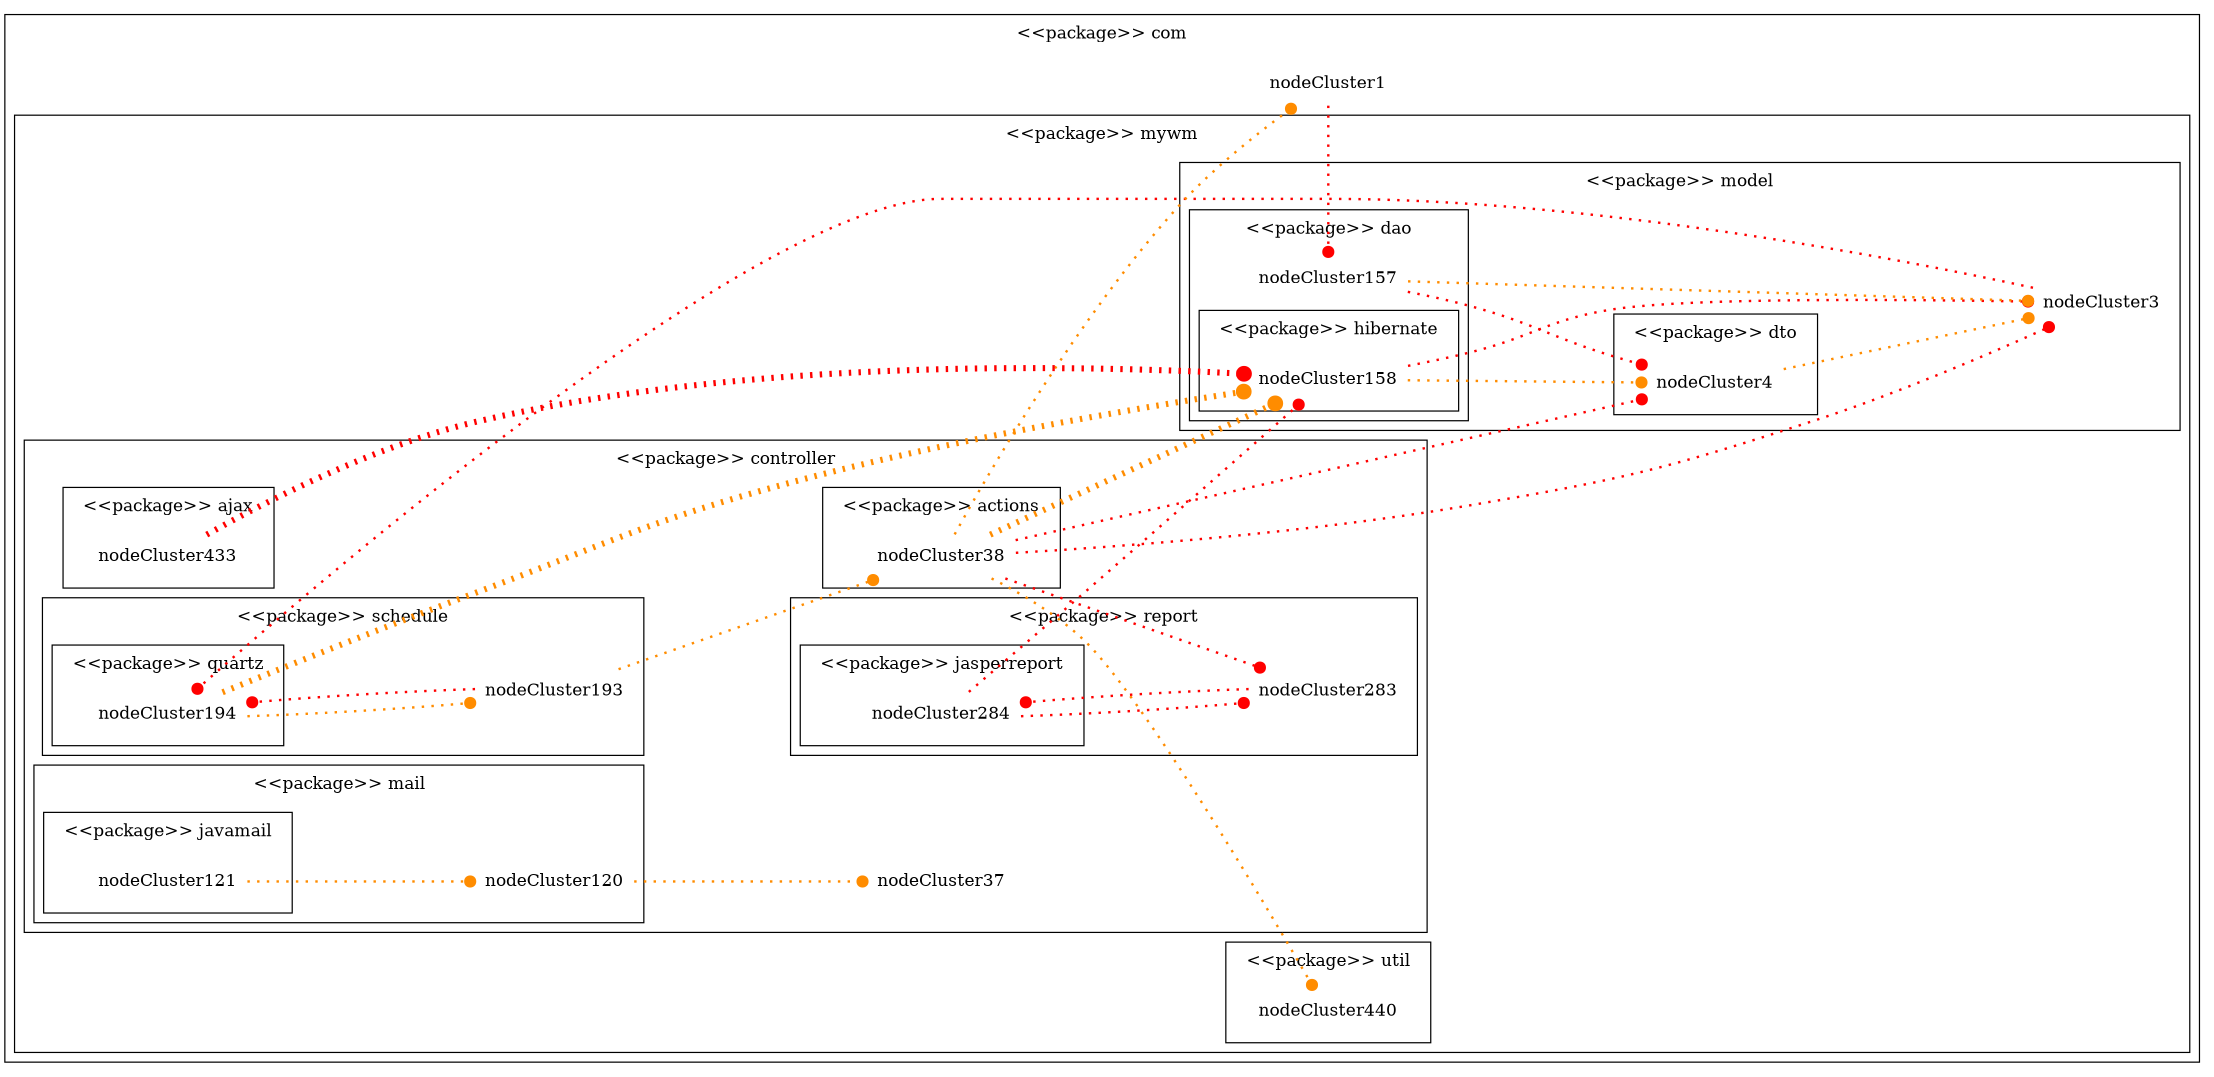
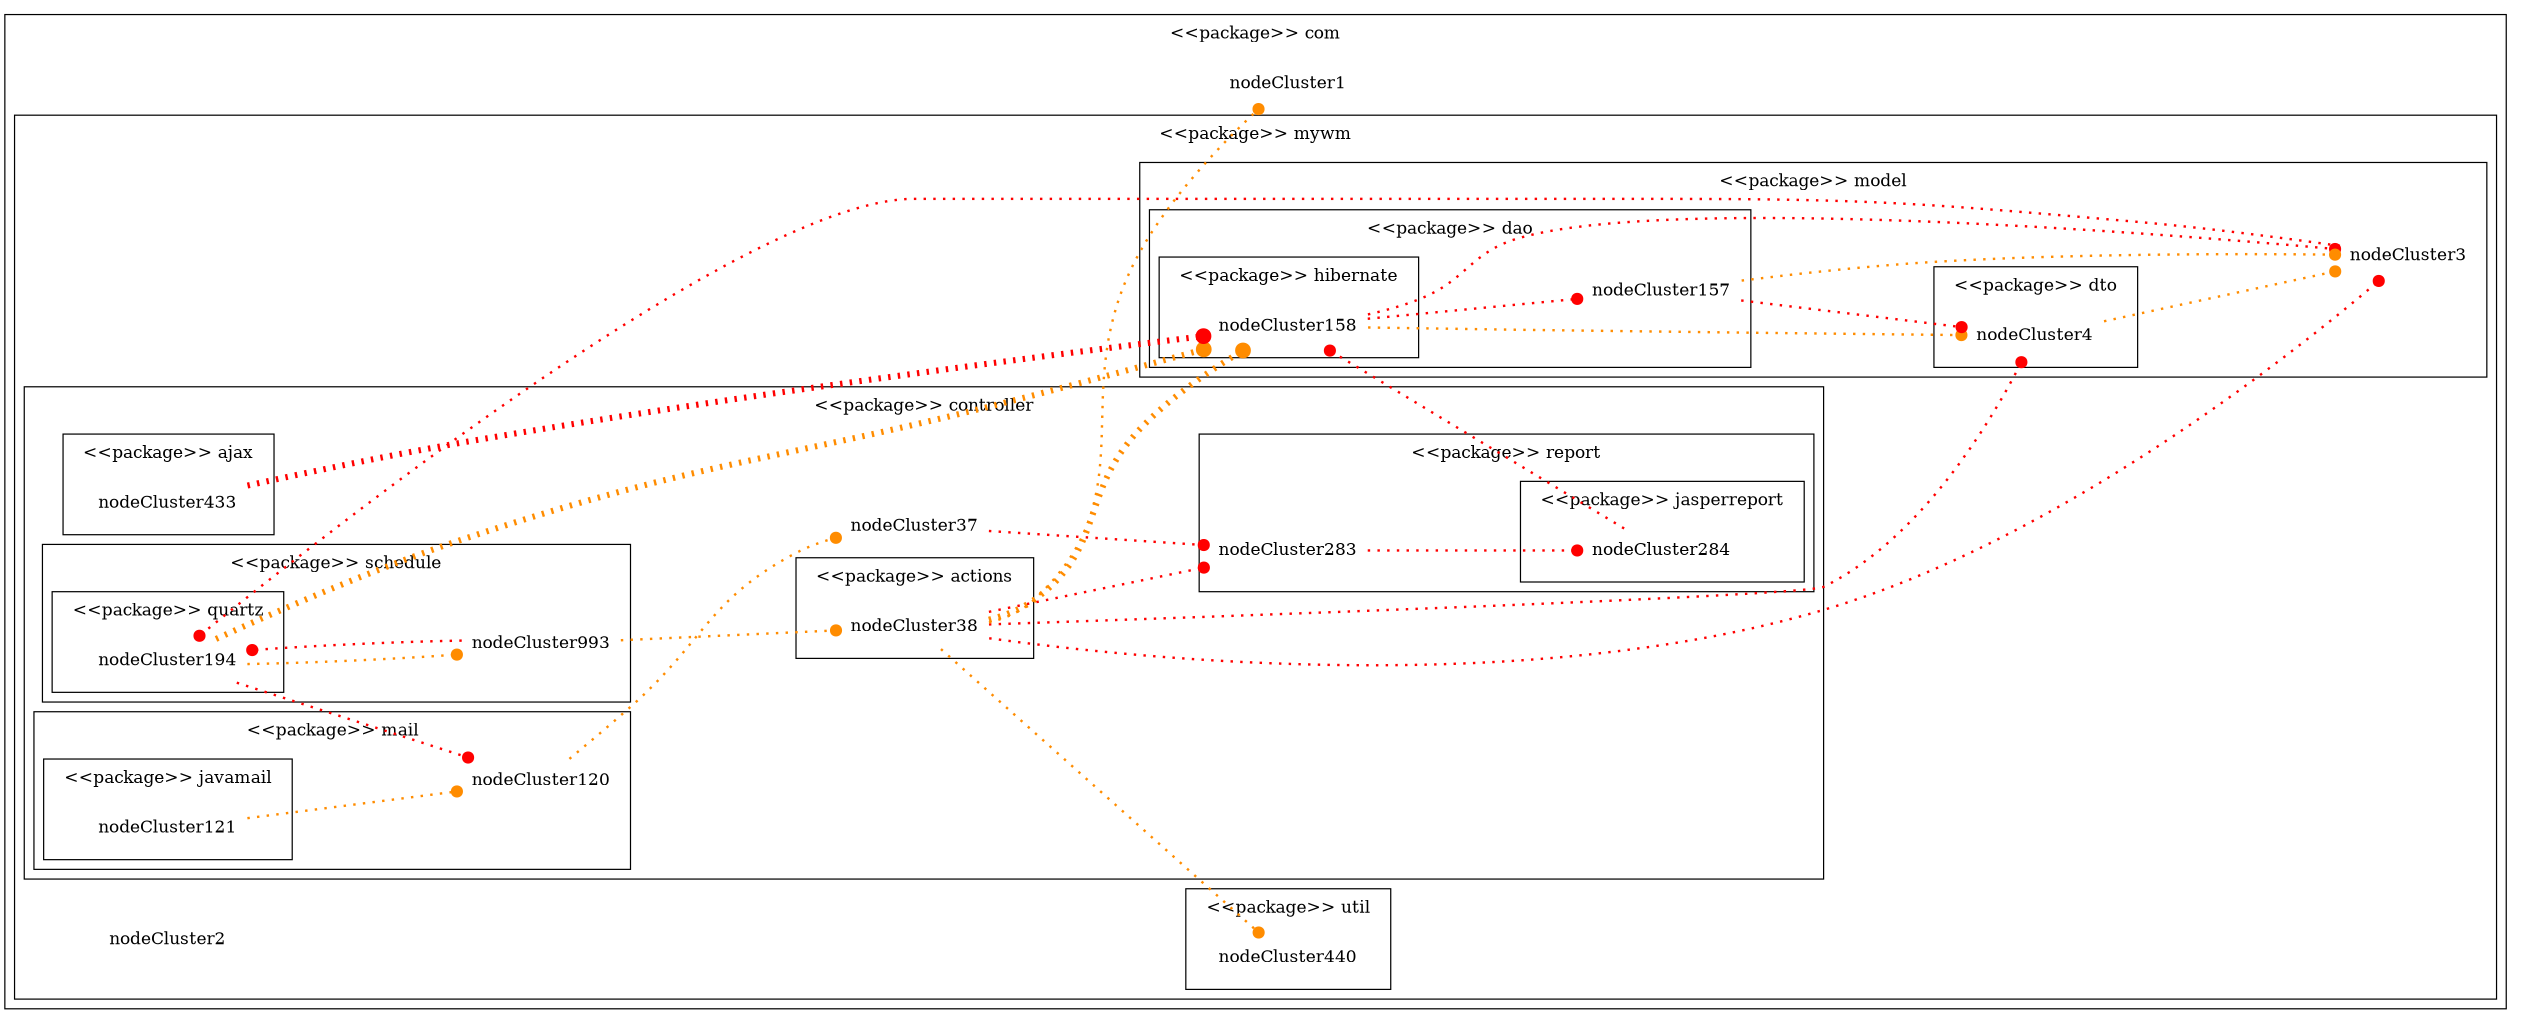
edge "nodeCluster1" -> "nodeCluster157": now "nodeCluster158" -> "nodeCluster157"
node "nodeCluster193": label "nodeCluster193" -> "nodeCluster993"
edge "nodeCluster284" -> "nodeCluster283": now "nodeCluster37" -> "nodeCluster283"
edge "nodeCluster194" -> "nodeCluster120": added
node "nodeCluster2": added
